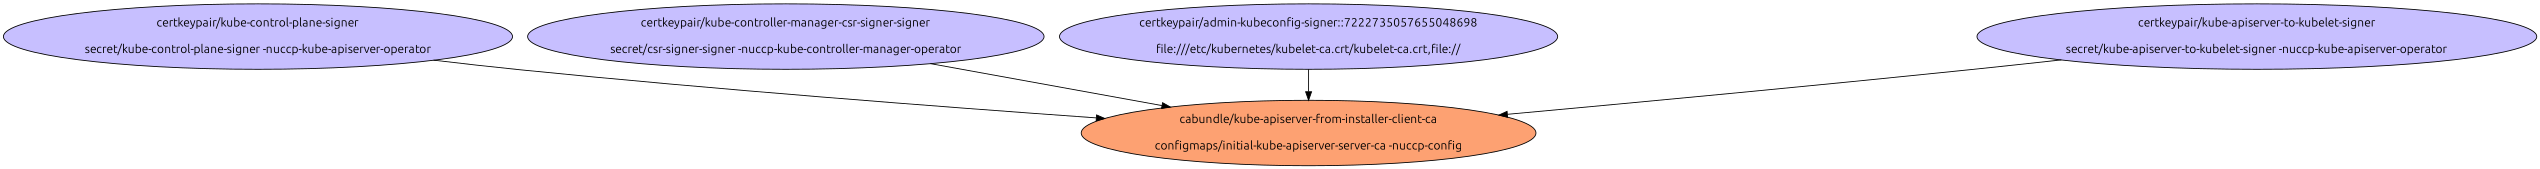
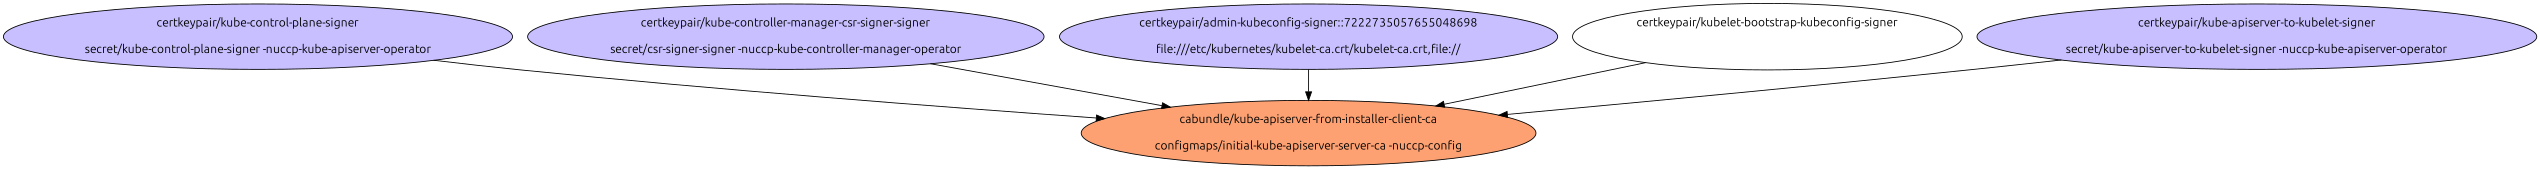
node "certkeypair/kubelet-bootstrap-kubeconfig-signer": added
